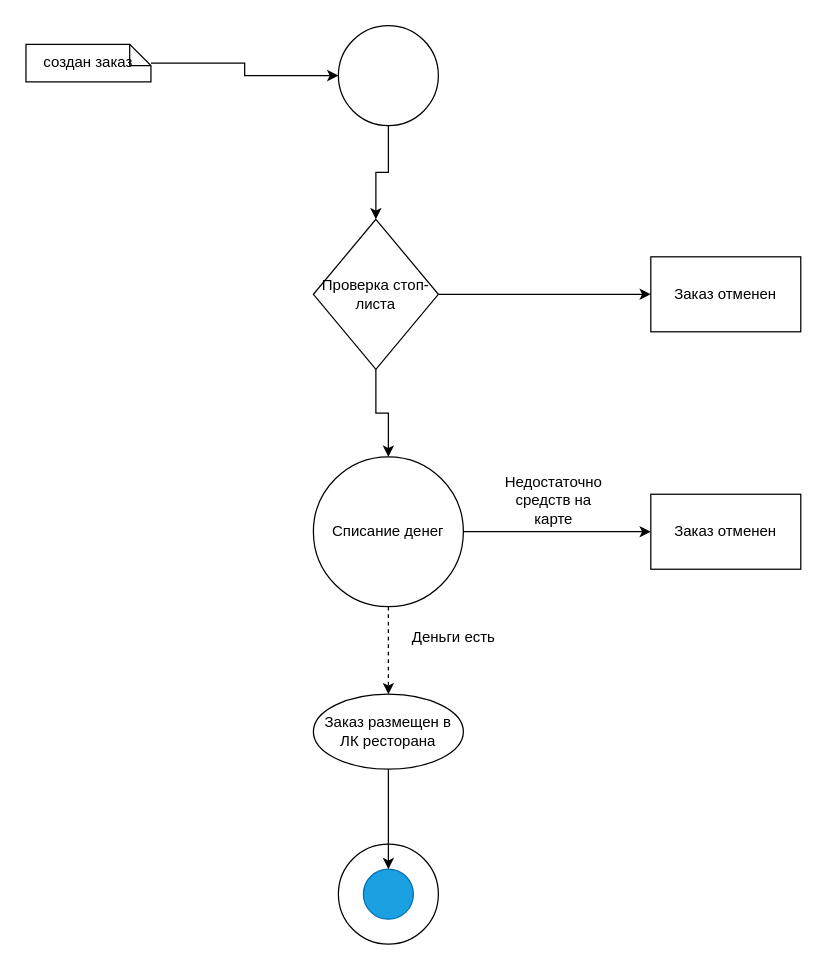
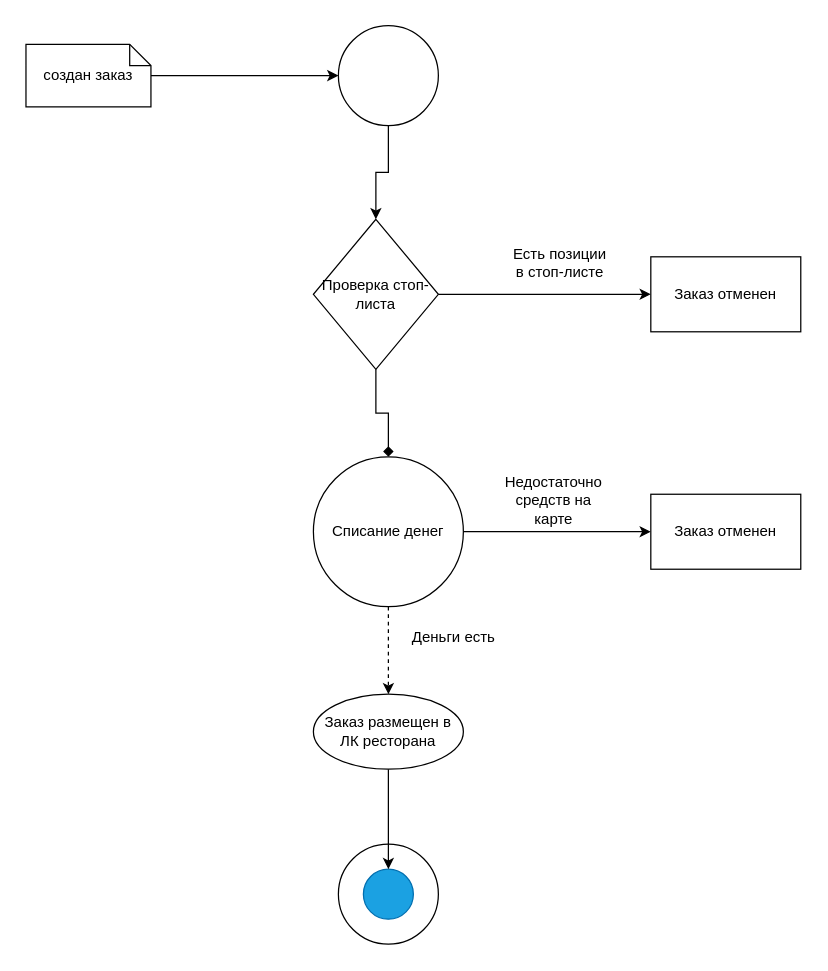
node "создан заказ": size 125x38 -> 125x63
node "Есть позиции в стоп-листе": added
edge "Проверка стоп-листа" -> "Списание денег": arrowhead classic -> diamond
